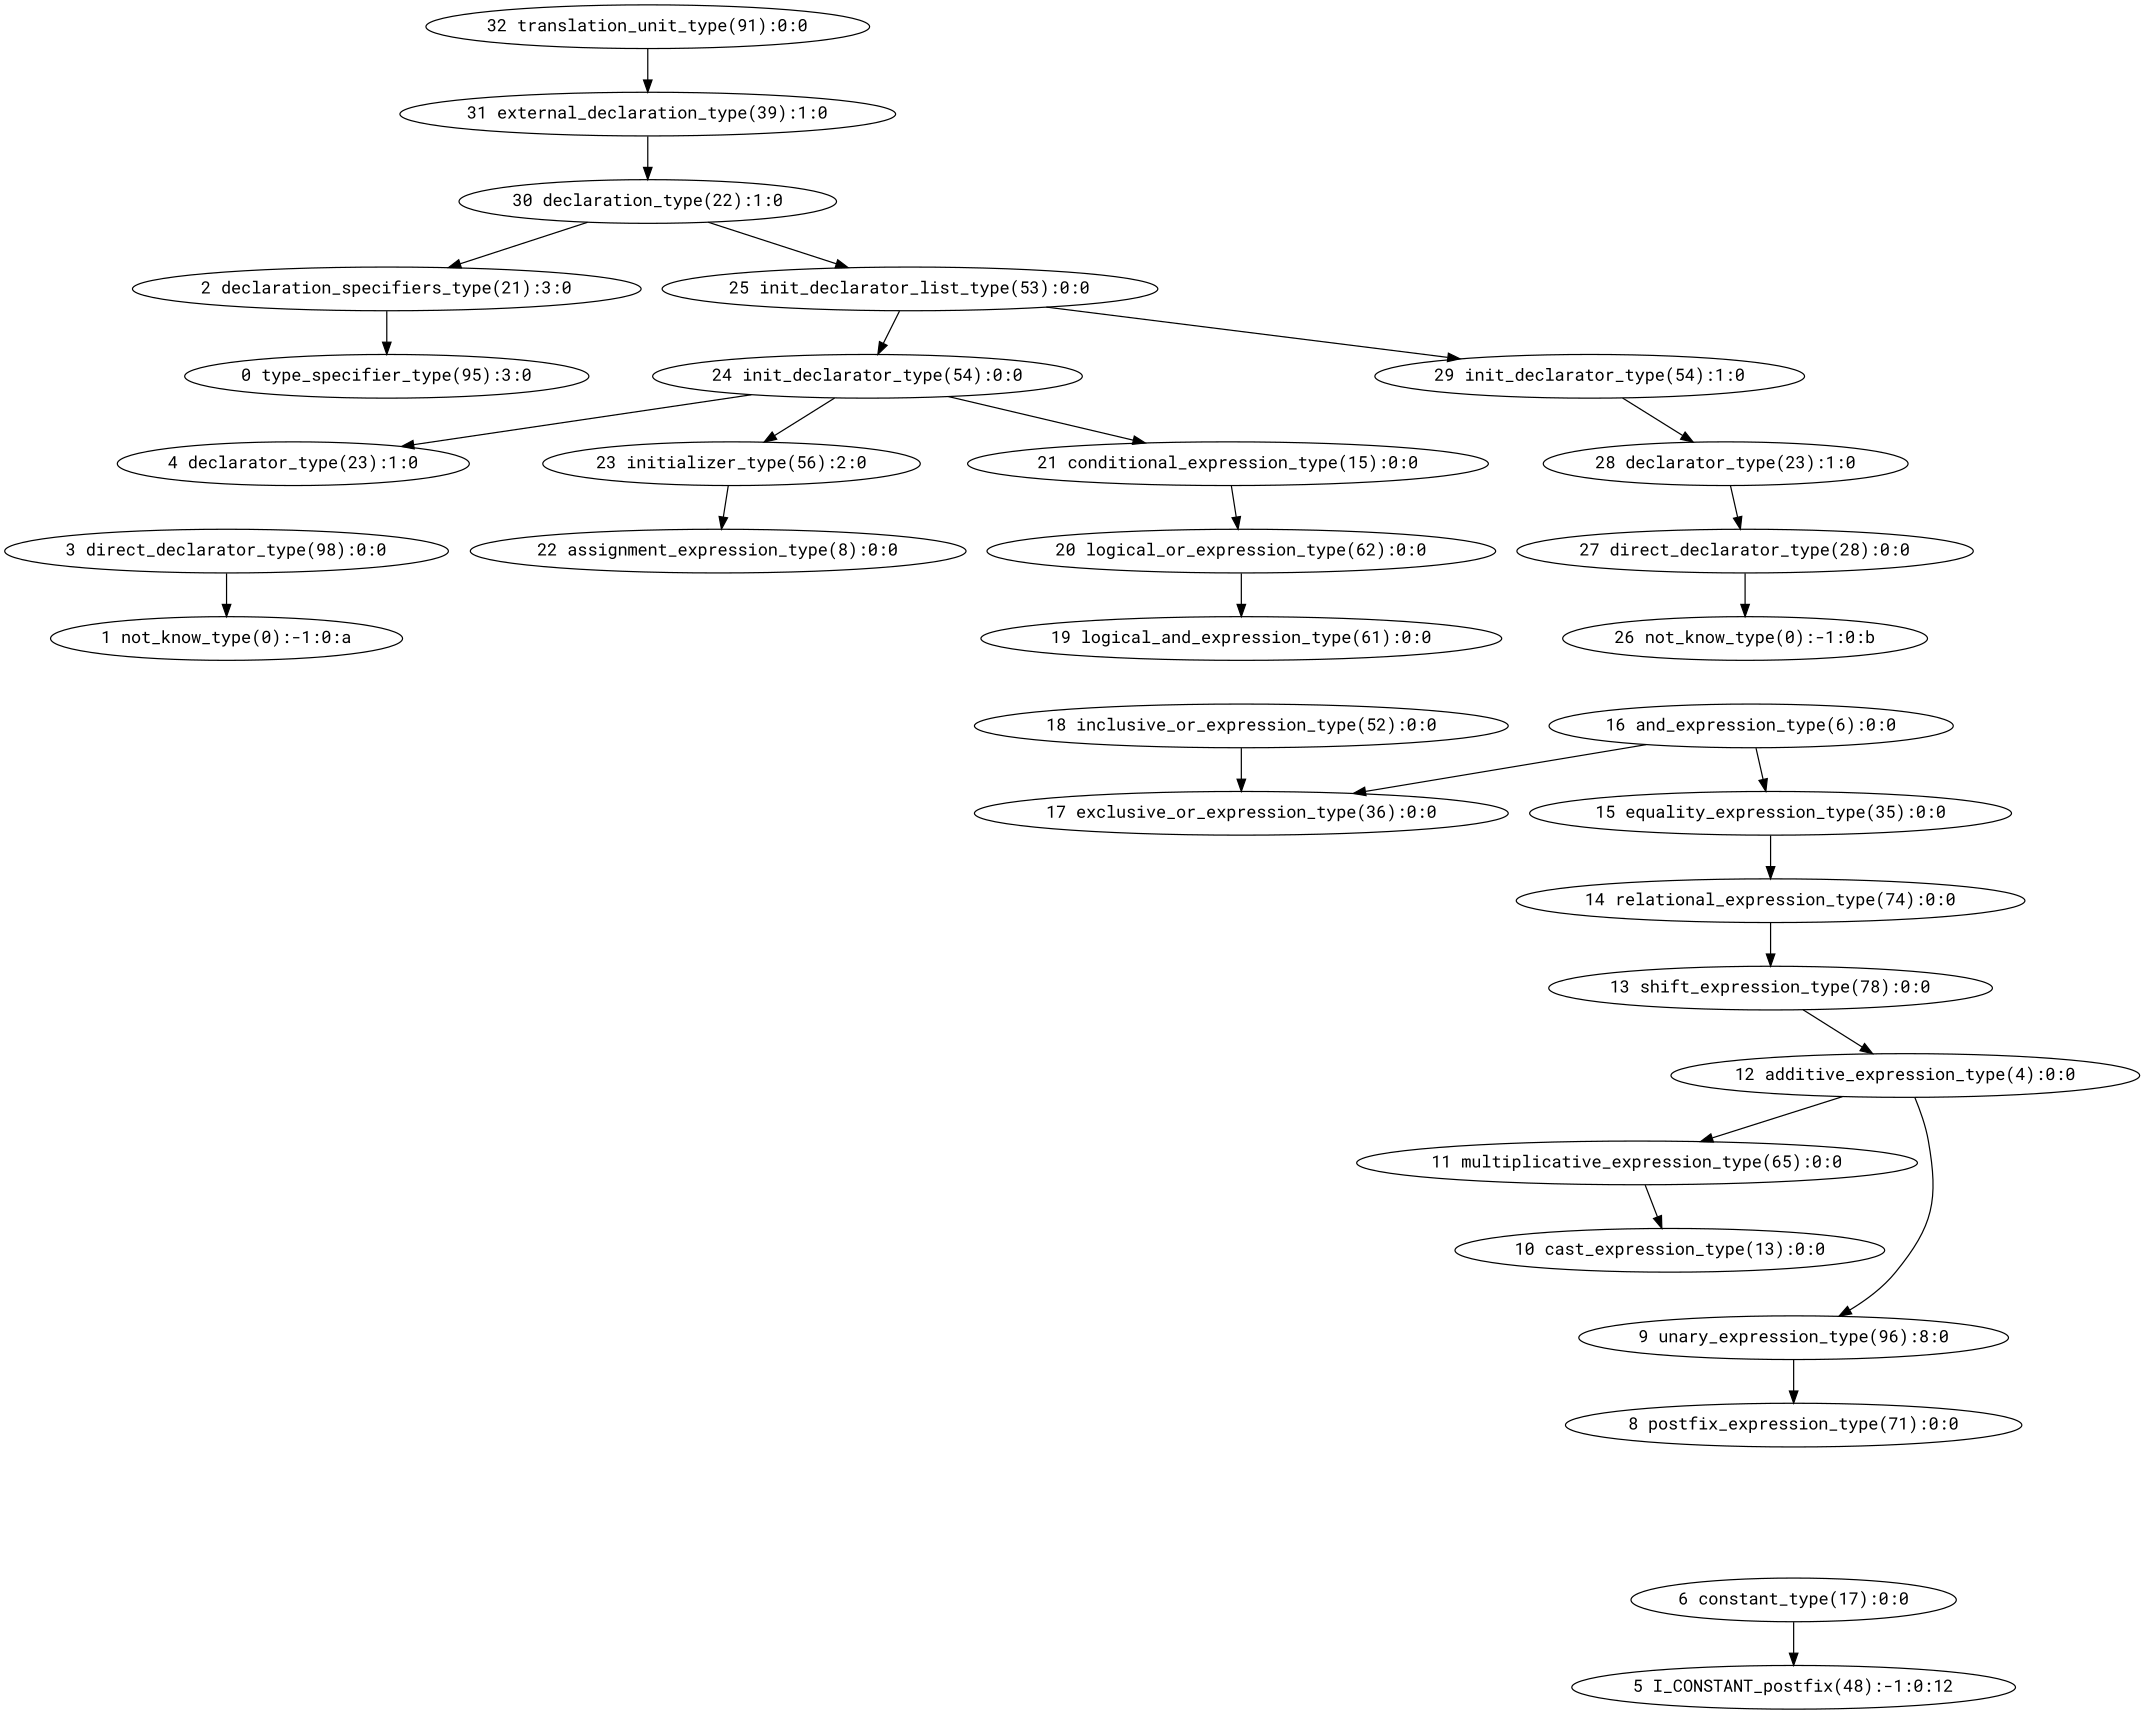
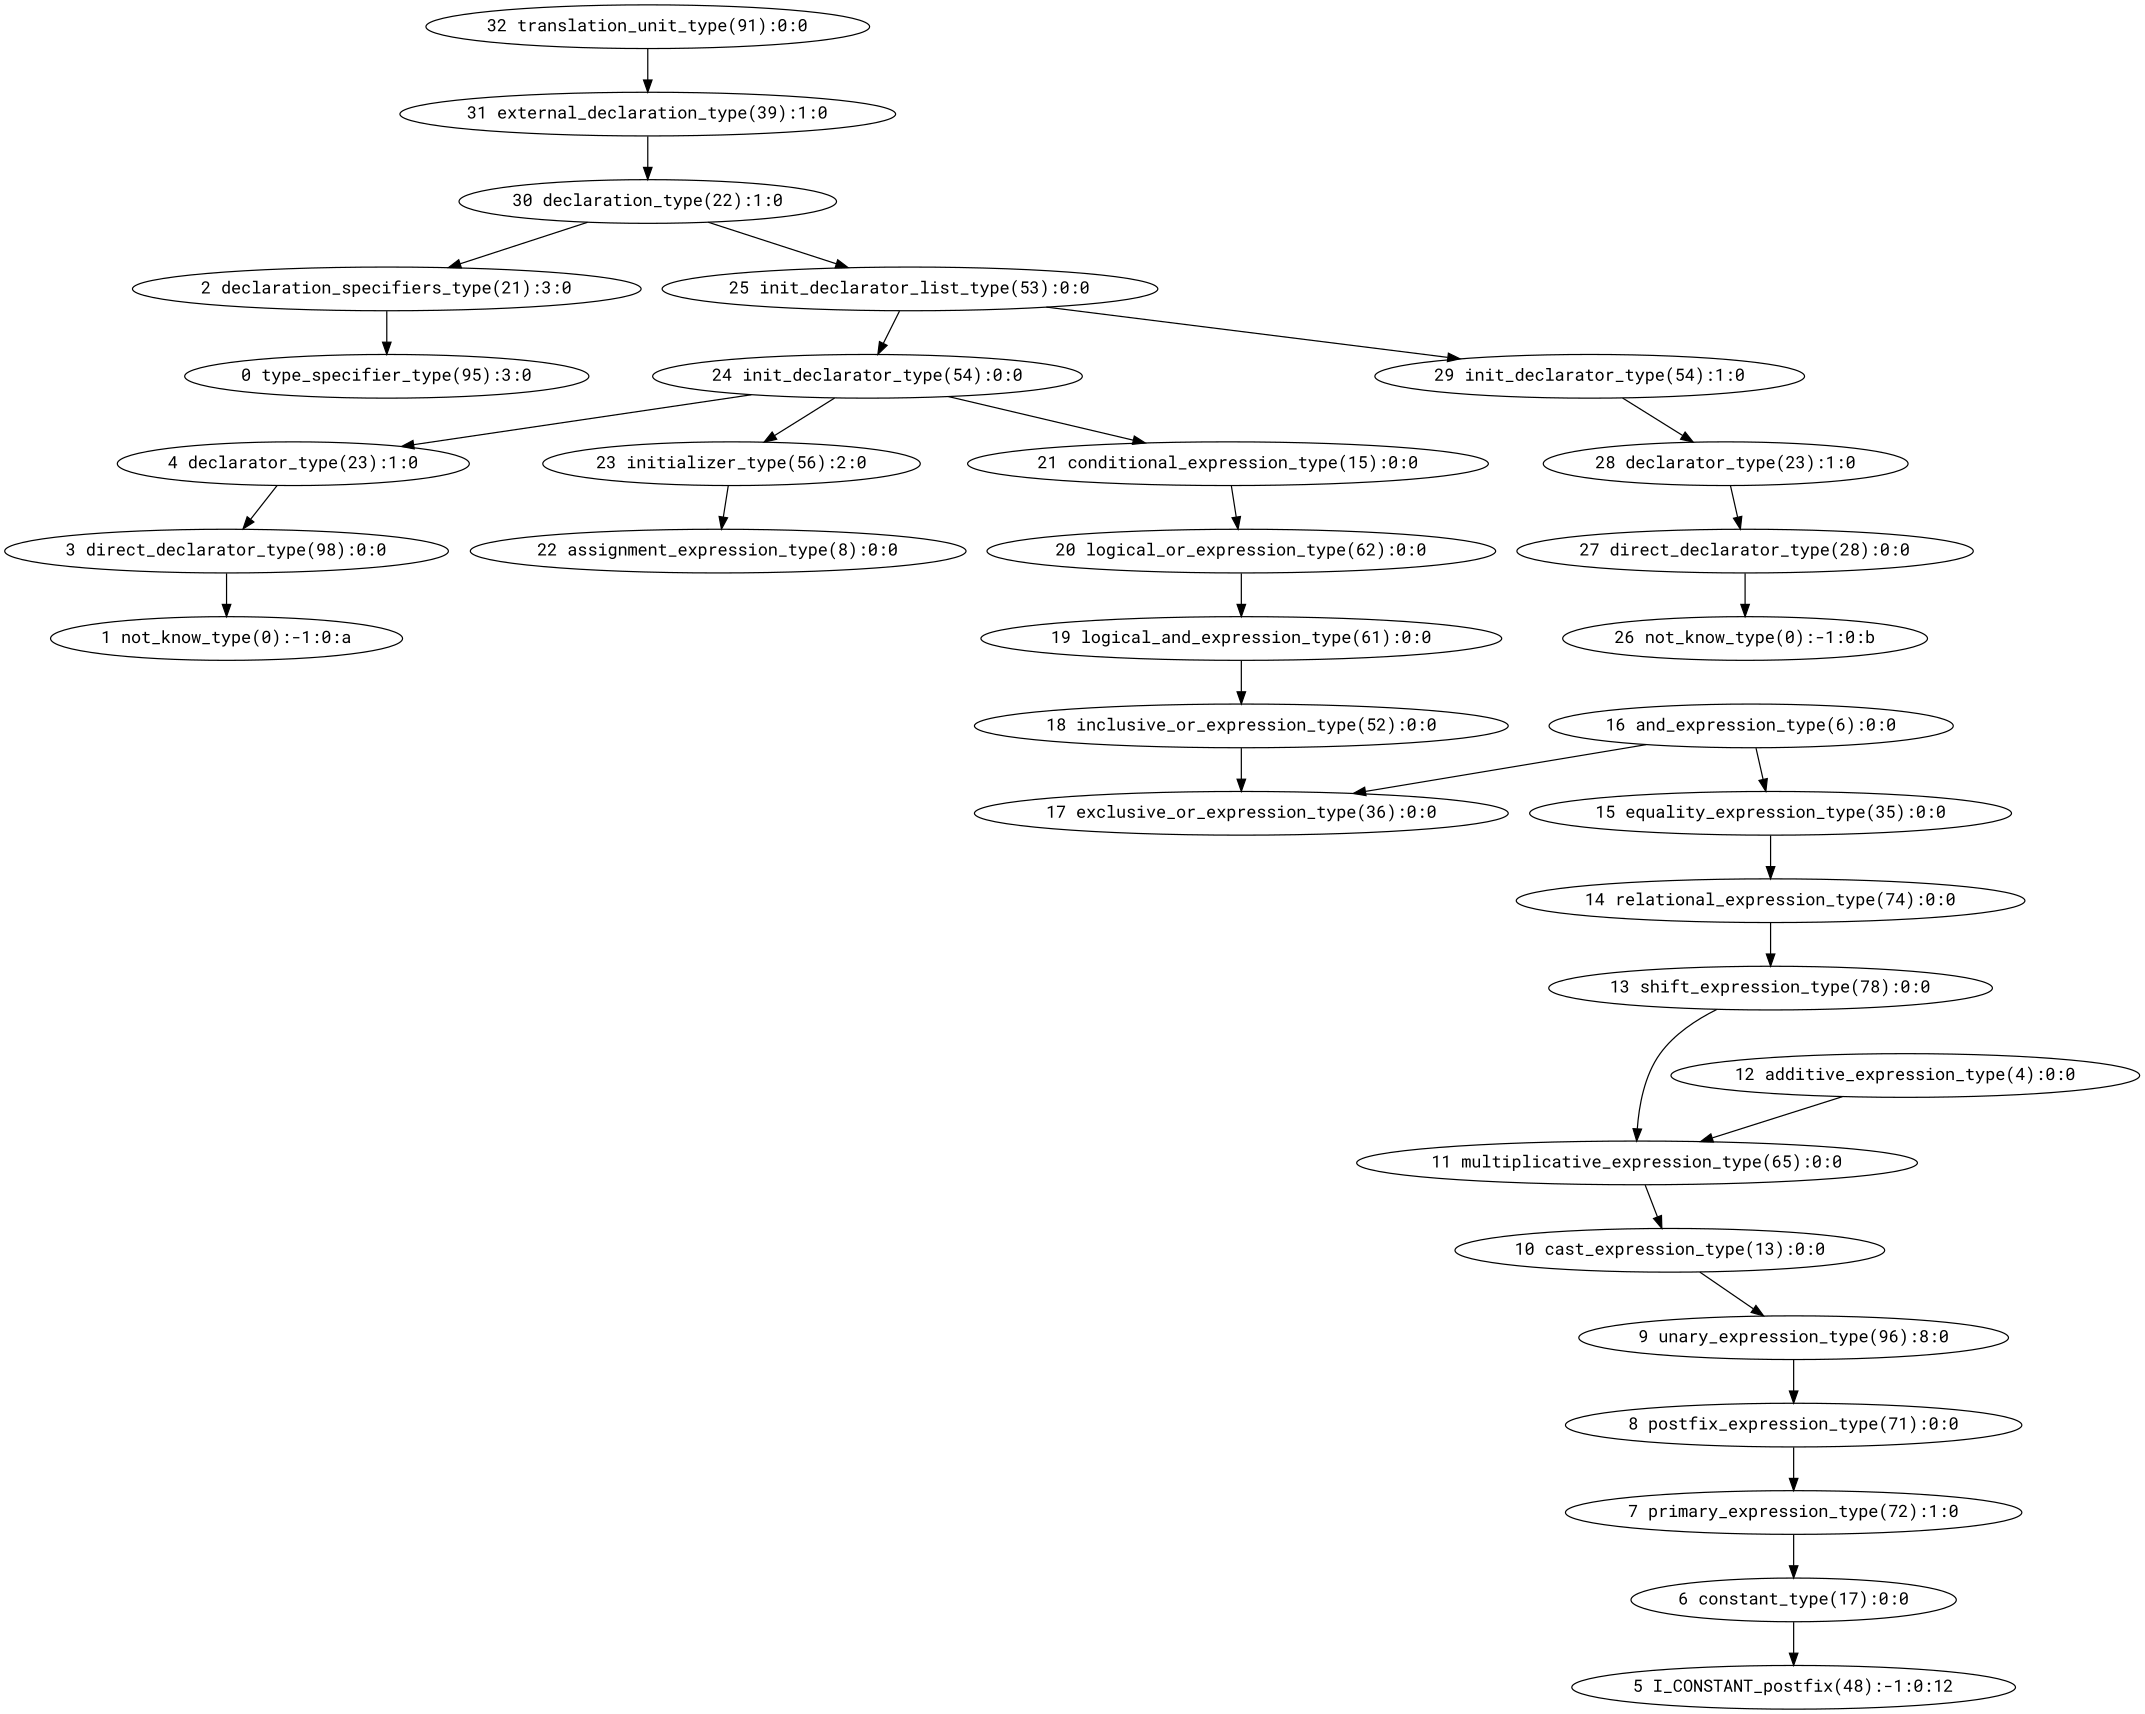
edge "4 declarator_type(23):1:0" -> "3 direct_declarator_type(98):0:0": added
edge "19 logical_and_expression_type(61):0:0" -> "18 inclusive_or_expression_type(52):0:0": added
edge "13 shift_expression_type(78):0:0" -> "12 additive_expression_type(4):0:0": now "13 shift_expression_type(78):0:0" -> "11 multiplicative_expression_type(65):0:0"
edge "12 additive_expression_type(4):0:0" -> "9 unary_expression_type(96):8:0": now "10 cast_expression_type(13):0:0" -> "9 unary_expression_type(96):8:0"
node "7 primary_expression_type(72):1:0": added
